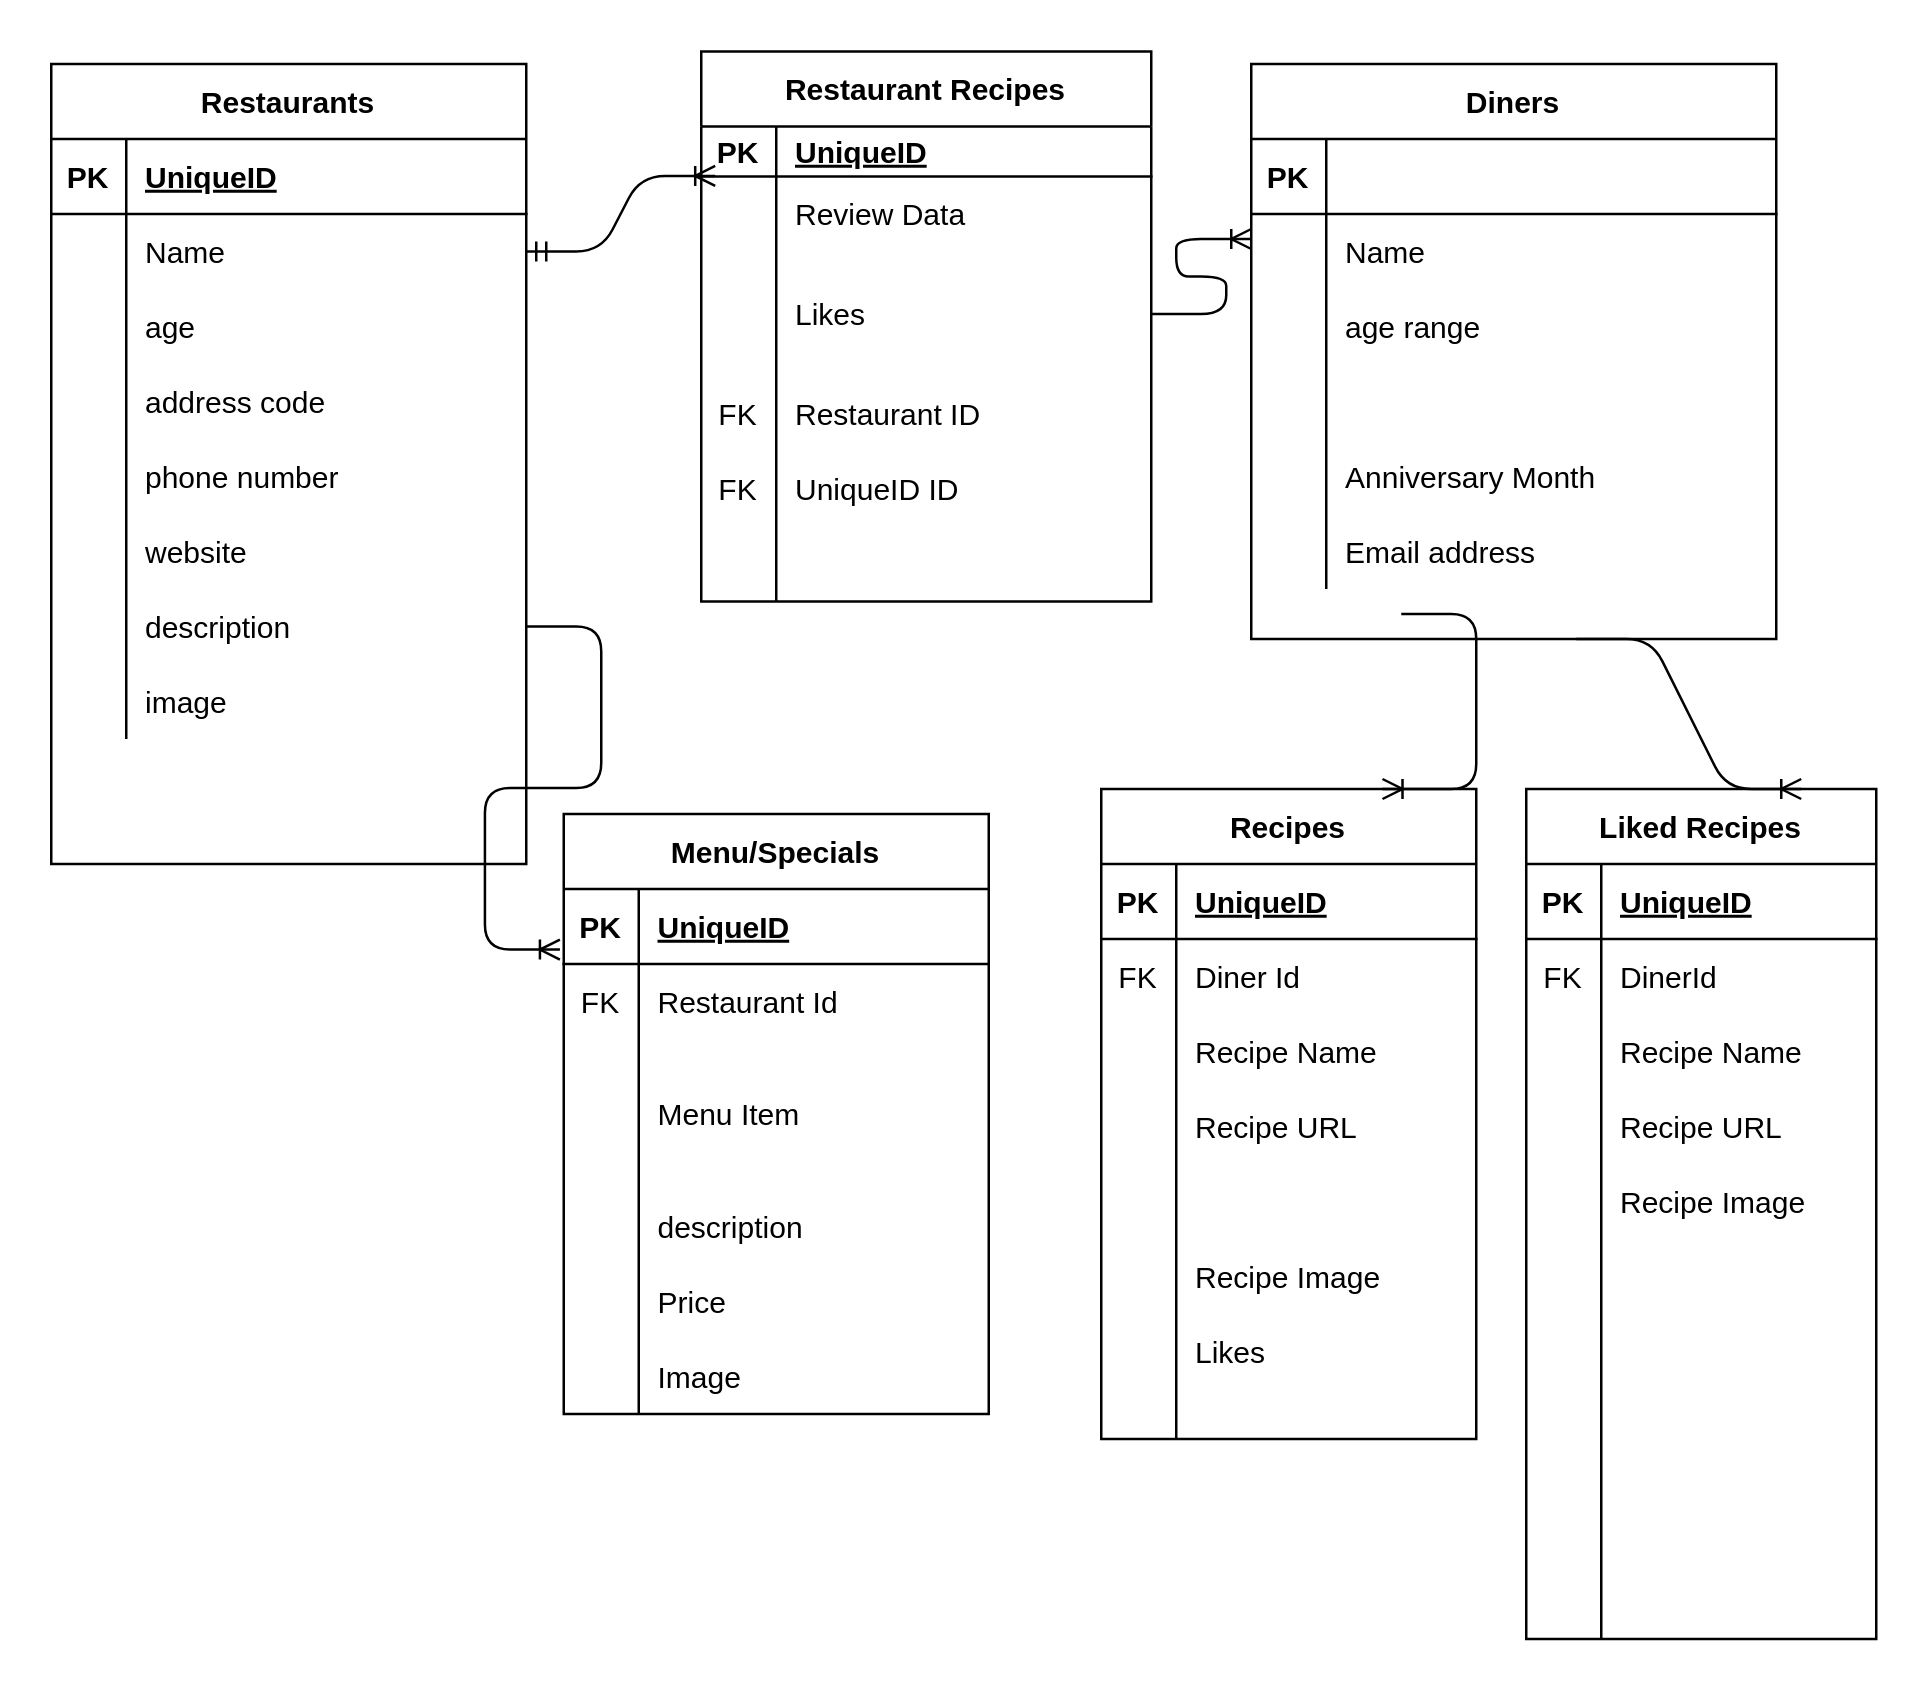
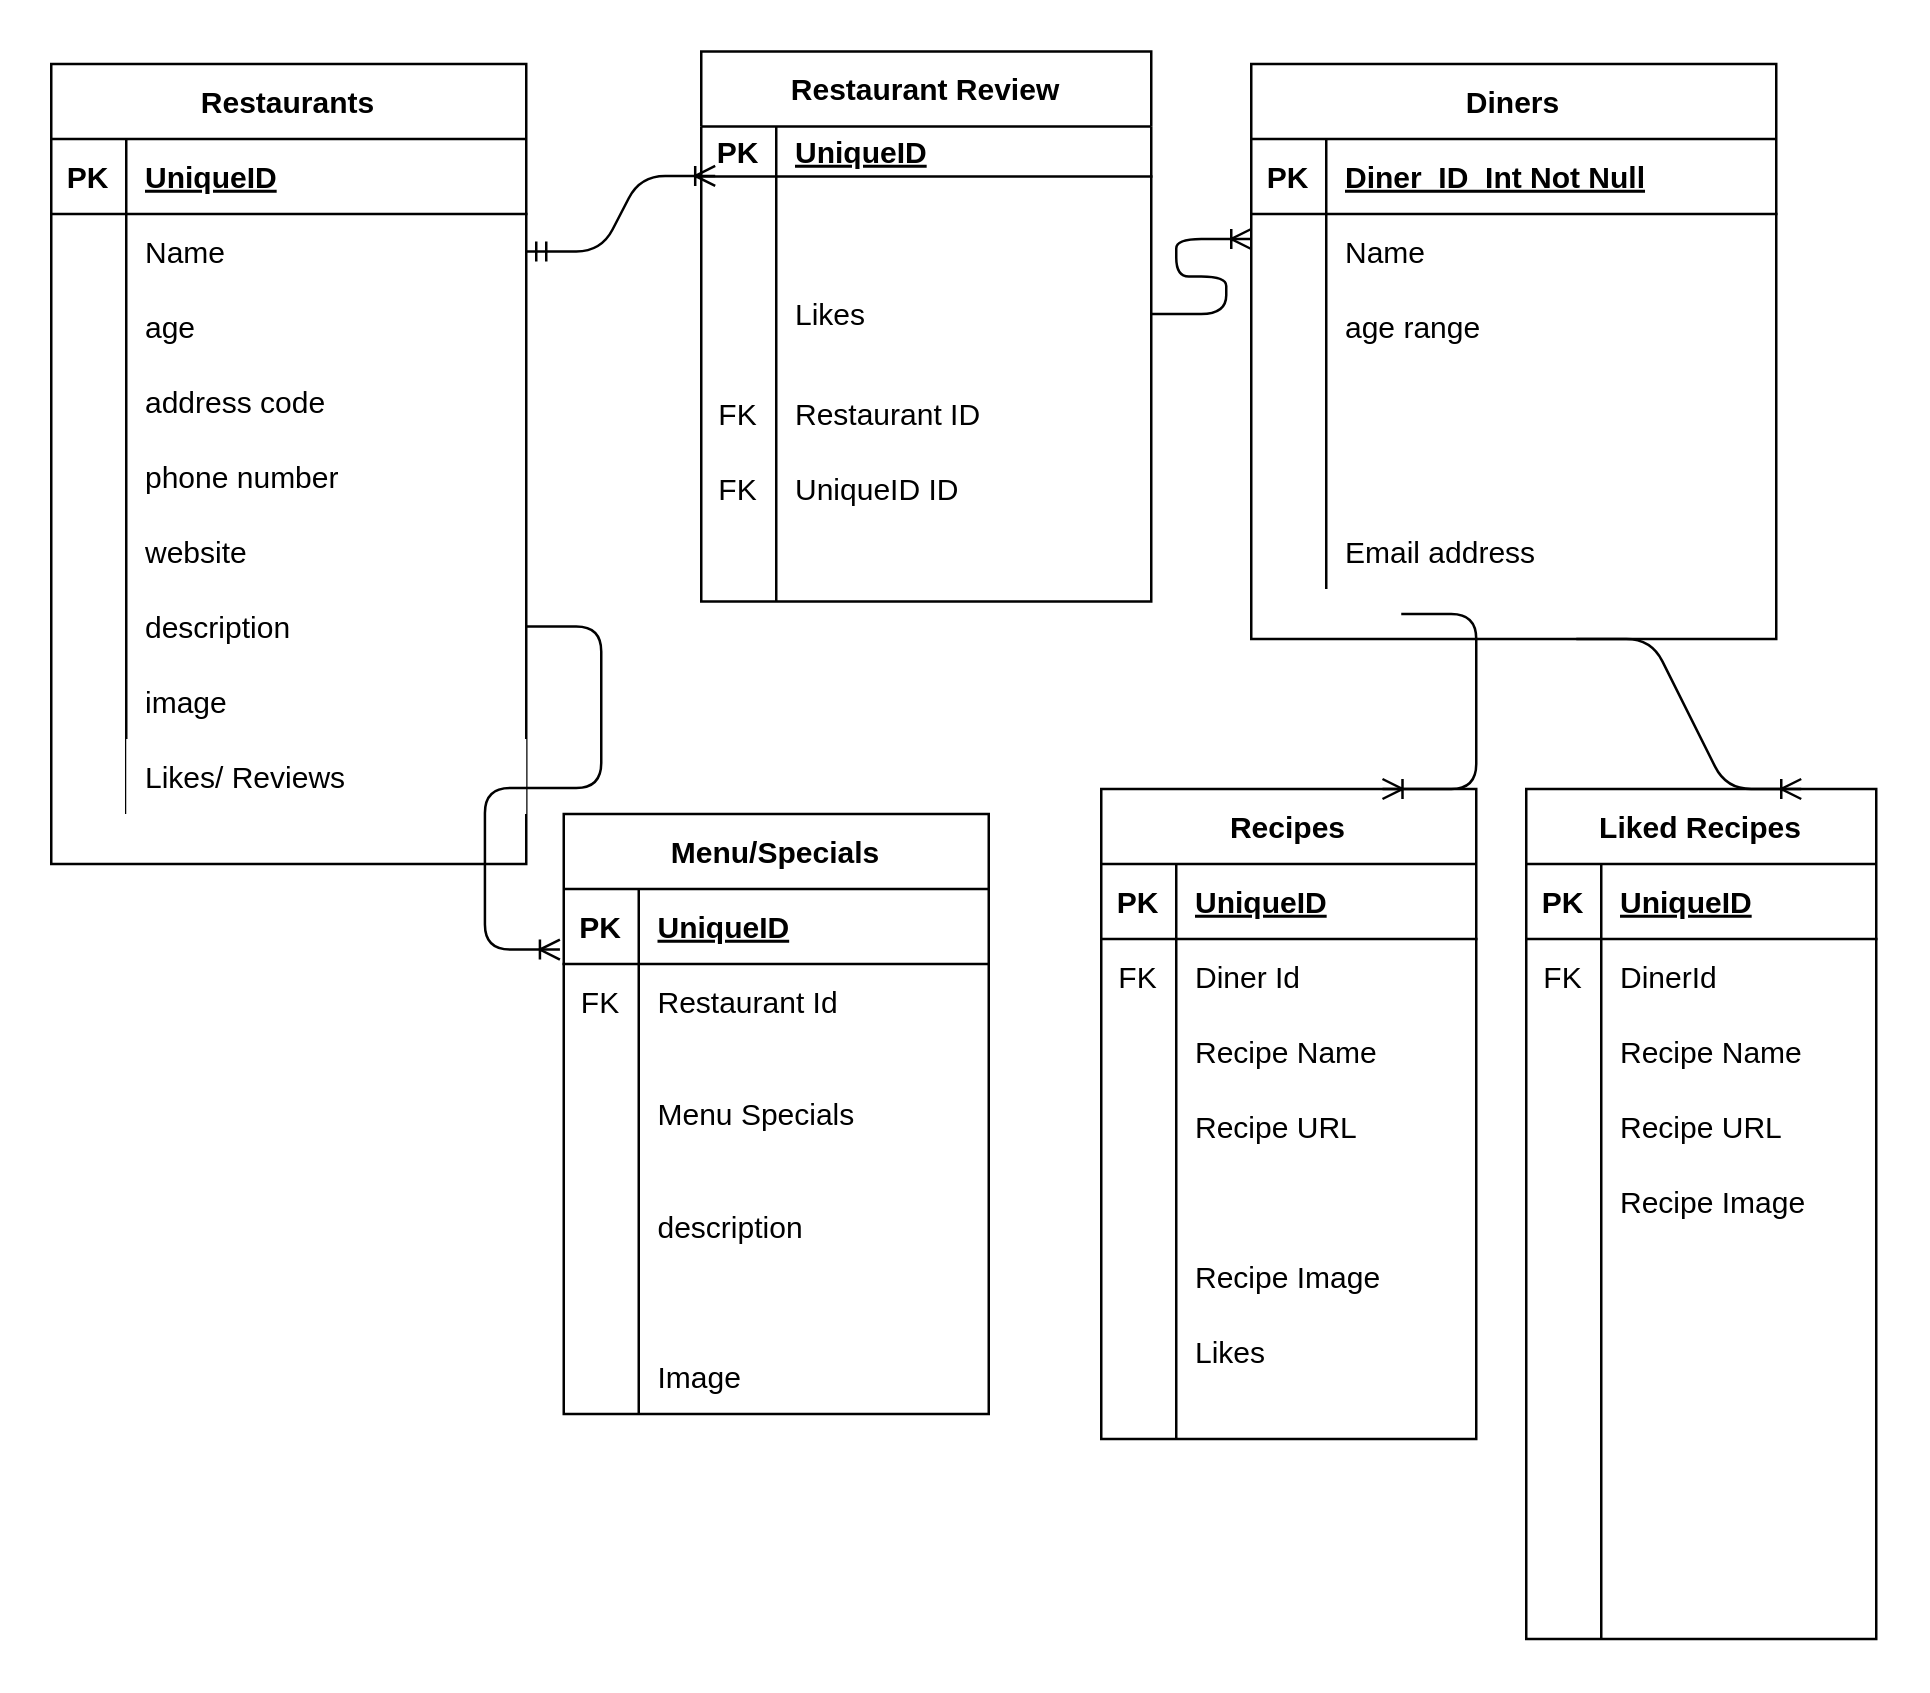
node "Restaurant Recipes": label "Restaurant Recipes" -> "Restaurant Review"
node "Diner_ID_Int Not Null": added
node "Review Data": removed
node "Anniversary Month": removed
node "Likes/ Reviews": added
node "Menu Item": label "Menu Item" -> "Menu Specials"
node "Price": removed
